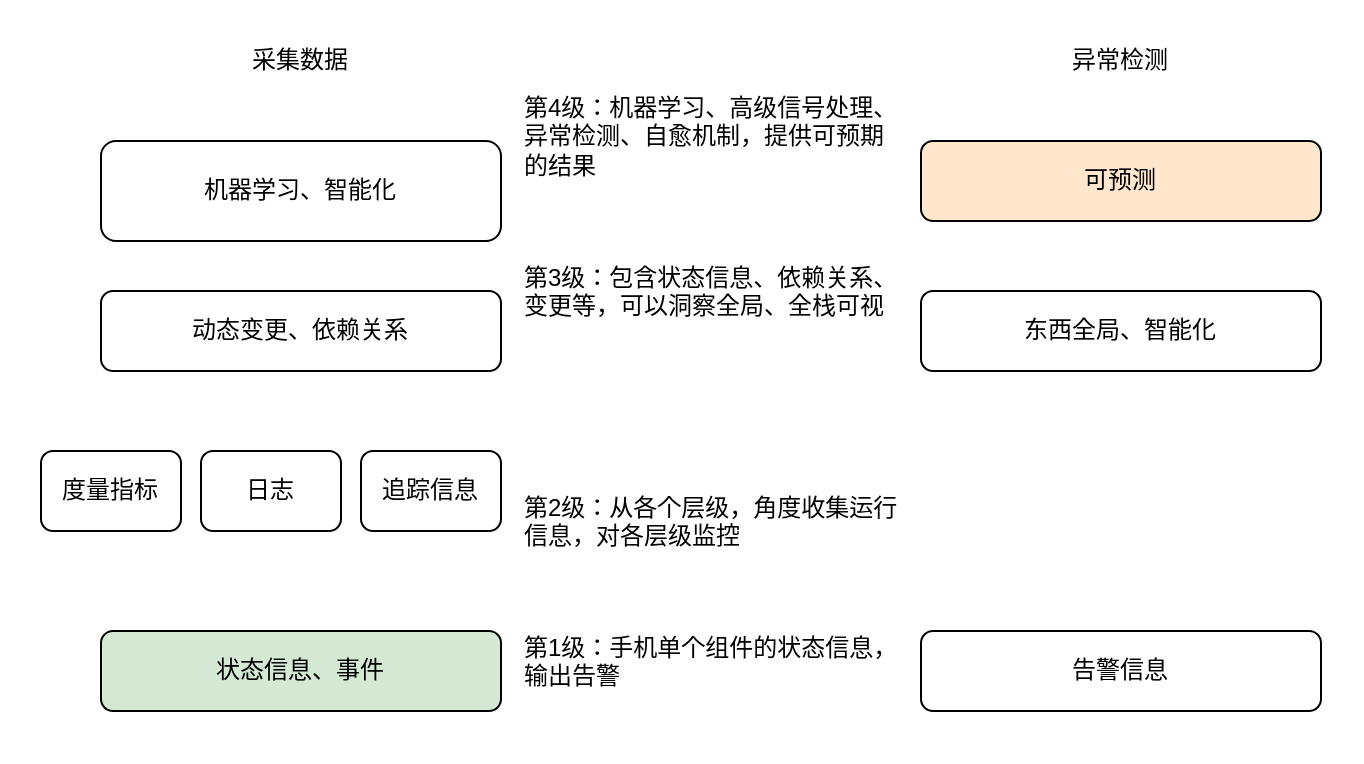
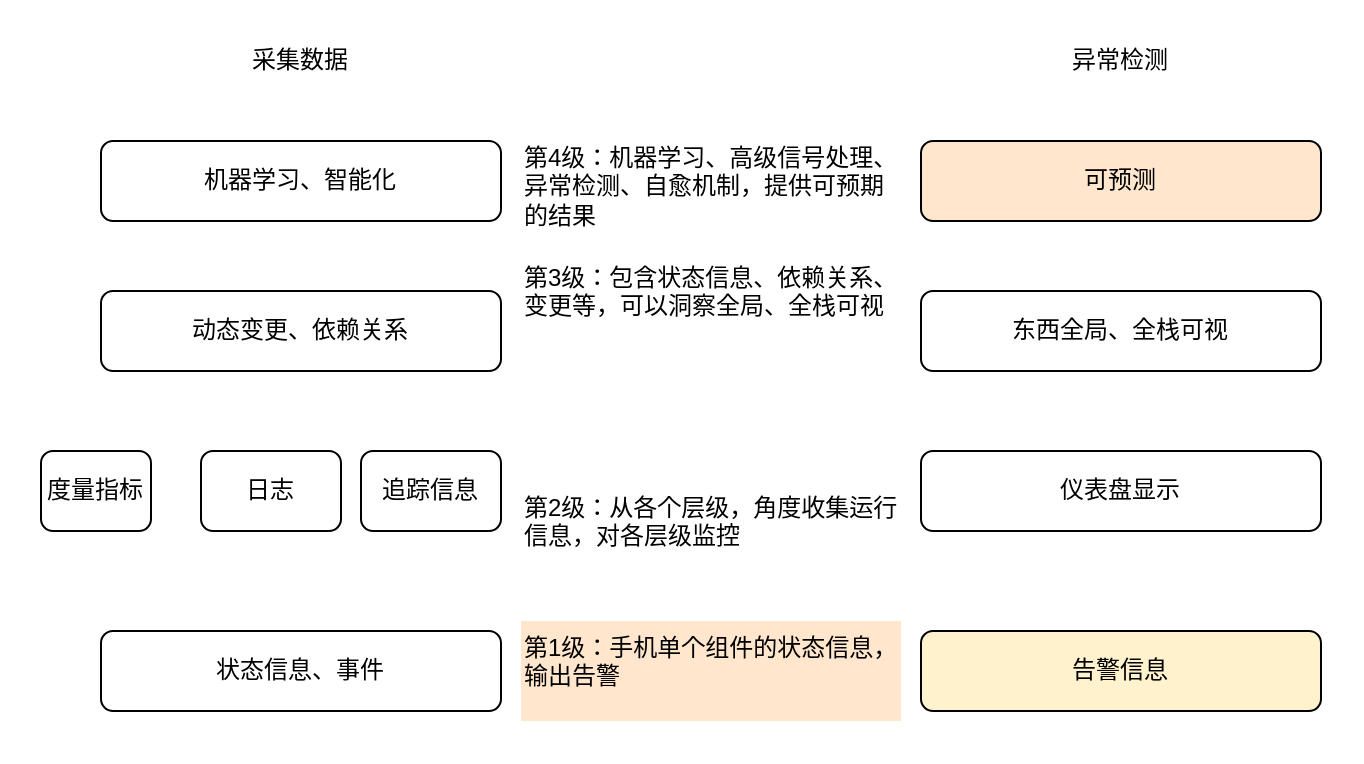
node "第4级：机器学习、高级信号处理、异常检测、自愈机制，提供可预期的结果": moved (711, 131) -> (711, 181)
node "机器学习、智能化": size 400x100 -> 400x80
node "东西全局、智能化": label "东西全局、智能化" -> "东西全局、全栈可视"
node "度量指标": size 140x80 -> 110x80
node "仪表盘显示": added
node "状态信息、事件": fillcolor #d5e8d4 -> #ffffff
node "第1级：手机单个组件的状态信息，输出告警": fillcolor #ffffff -> #ffe6cc
node "告警信息": fillcolor #ffffff -> #fff2cc
